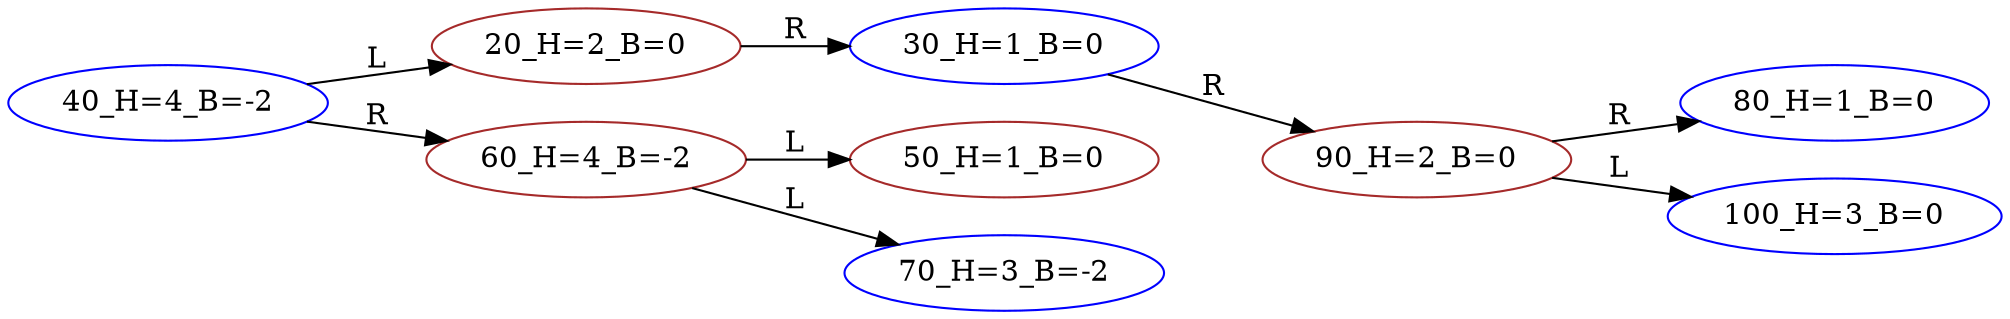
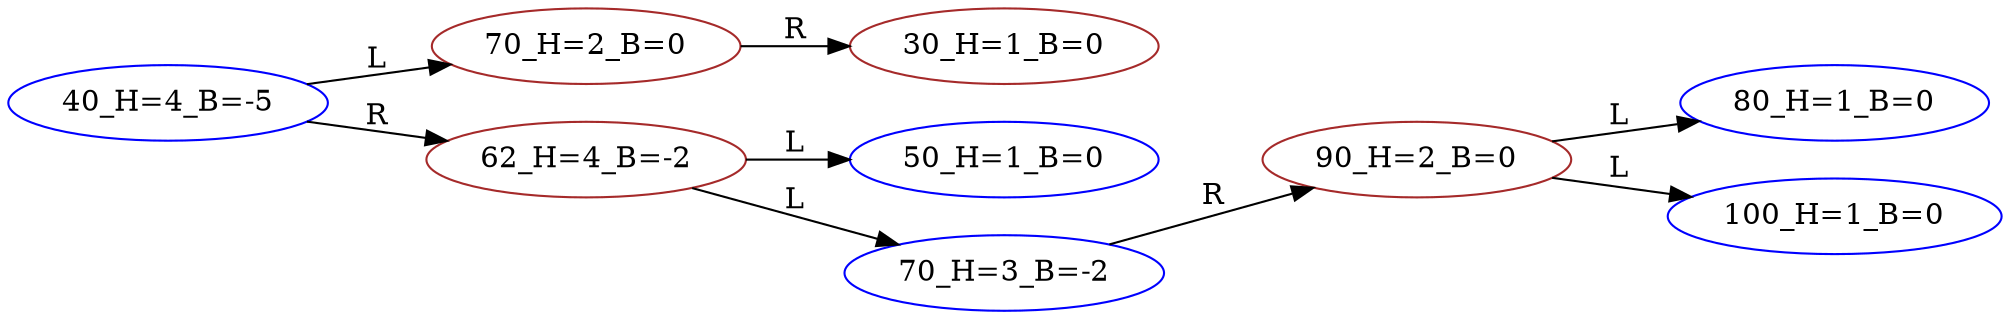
node "20_H=2_B=0": label "20_H=2_B=0" -> "70_H=2_B=0"
node "30_H=1_B=0": color blue -> brown
edge "30_H=1_B=0" -> "90_H=2_B=0": now "70_H=3_B=-2" -> "90_H=2_B=0"
node "40_H=4_B=-2": label "40_H=4_B=-2" -> "40_H=4_B=-5"
edge "90_H=2_B=0" -> "80_H=1_B=0": label "R" -> "L"
node "60_H=4_B=-2": label "60_H=4_B=-2" -> "62_H=4_B=-2"
node "50_H=1_B=0": color brown -> blue
node "100_H=3_B=0": label "100_H=3_B=0" -> "100_H=1_B=0"
